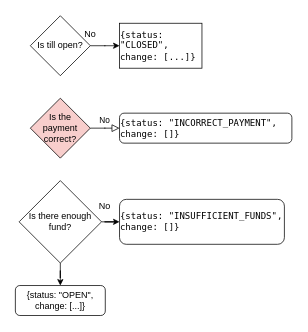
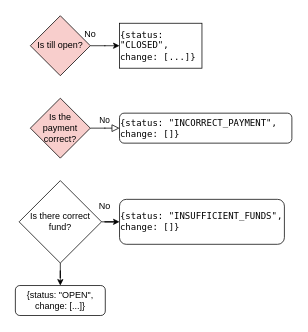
node "Is till open?": fillcolor #ffffff -> #f8cecc
node "Is there enough fund?": label "Is there enough fund?" -> "Is there correct fund?"
